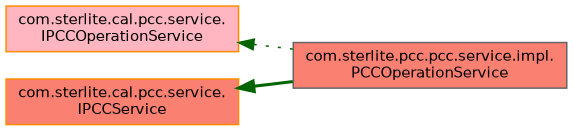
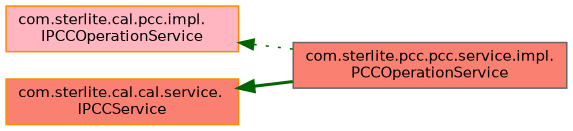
node "com.sterlite.cal.pcc.service. IPCCOperationService": label "com.sterlite.cal.pcc.service. IPCCOperationService" -> "com.sterlite.cal.pcc.impl. IPCCOperationService"
node "com.sterlite.cal.pcc.service. IPCCService": label "com.sterlite.cal.pcc.service. IPCCService" -> "com.sterlite.cal.cal.service. IPCCService"
